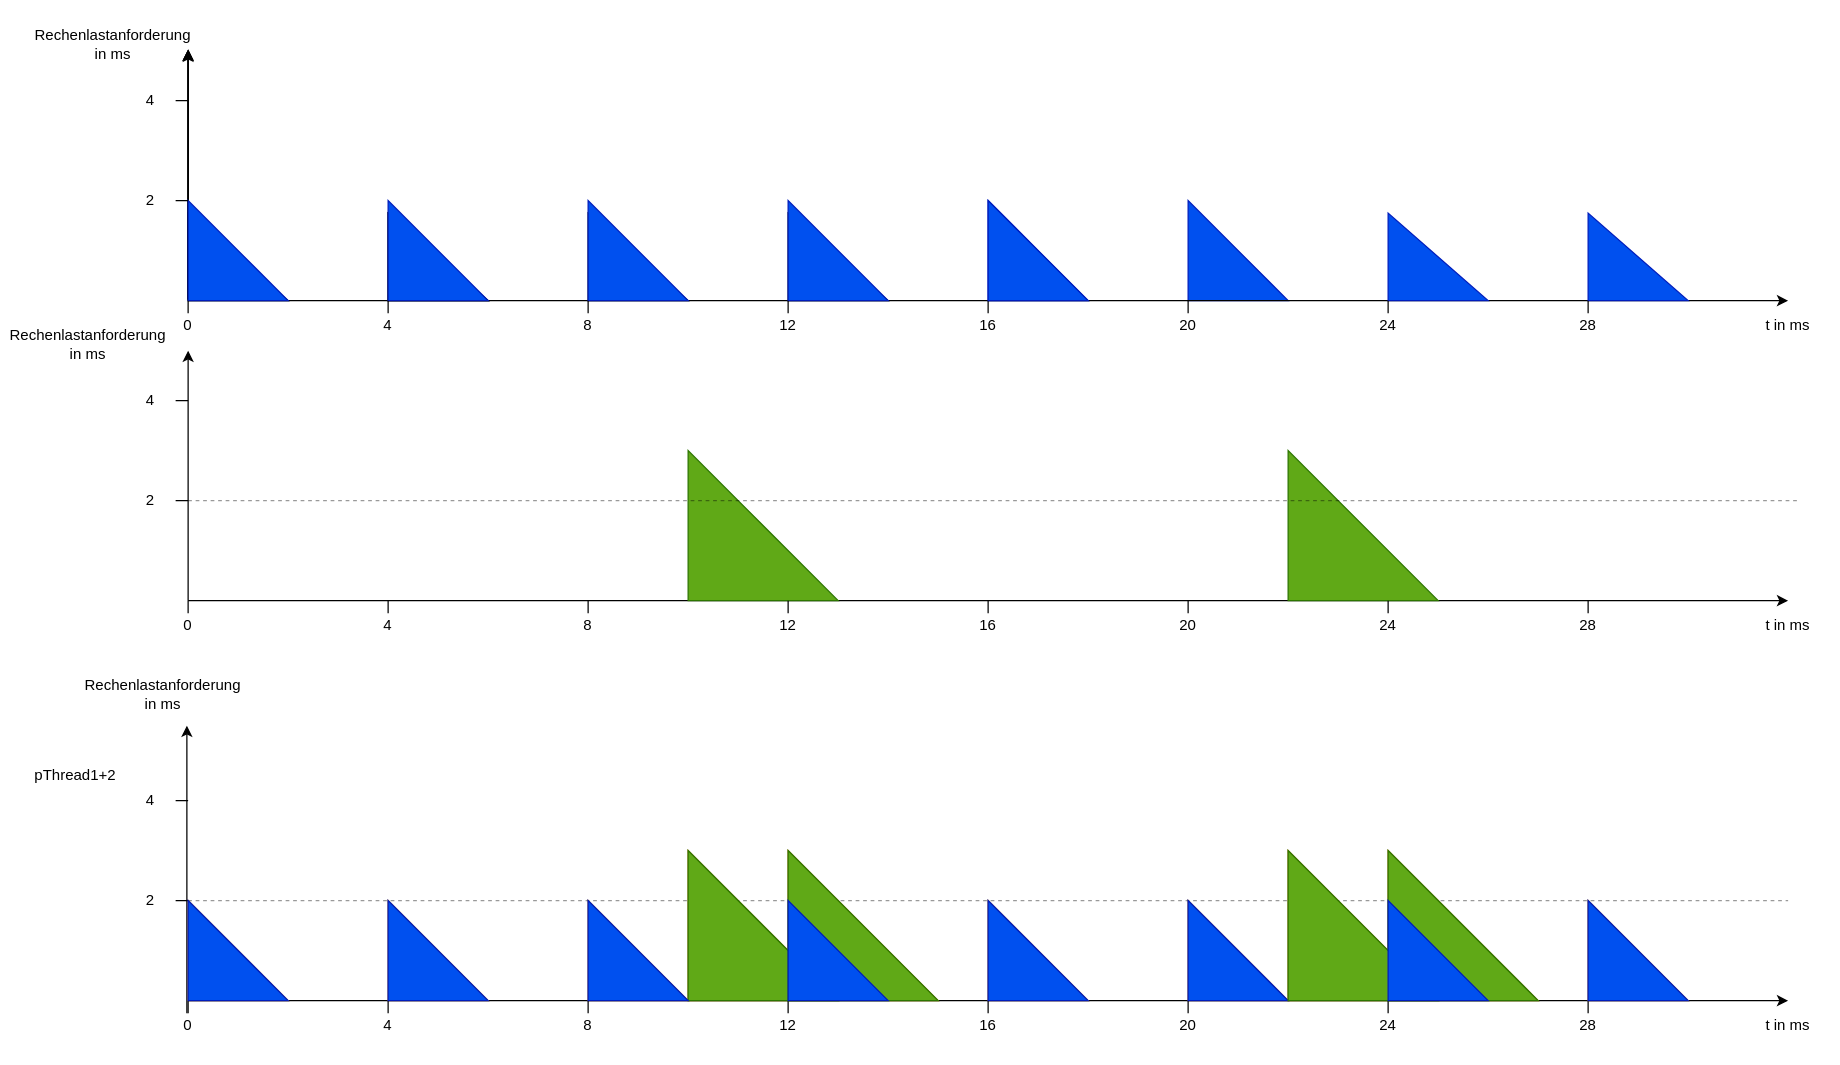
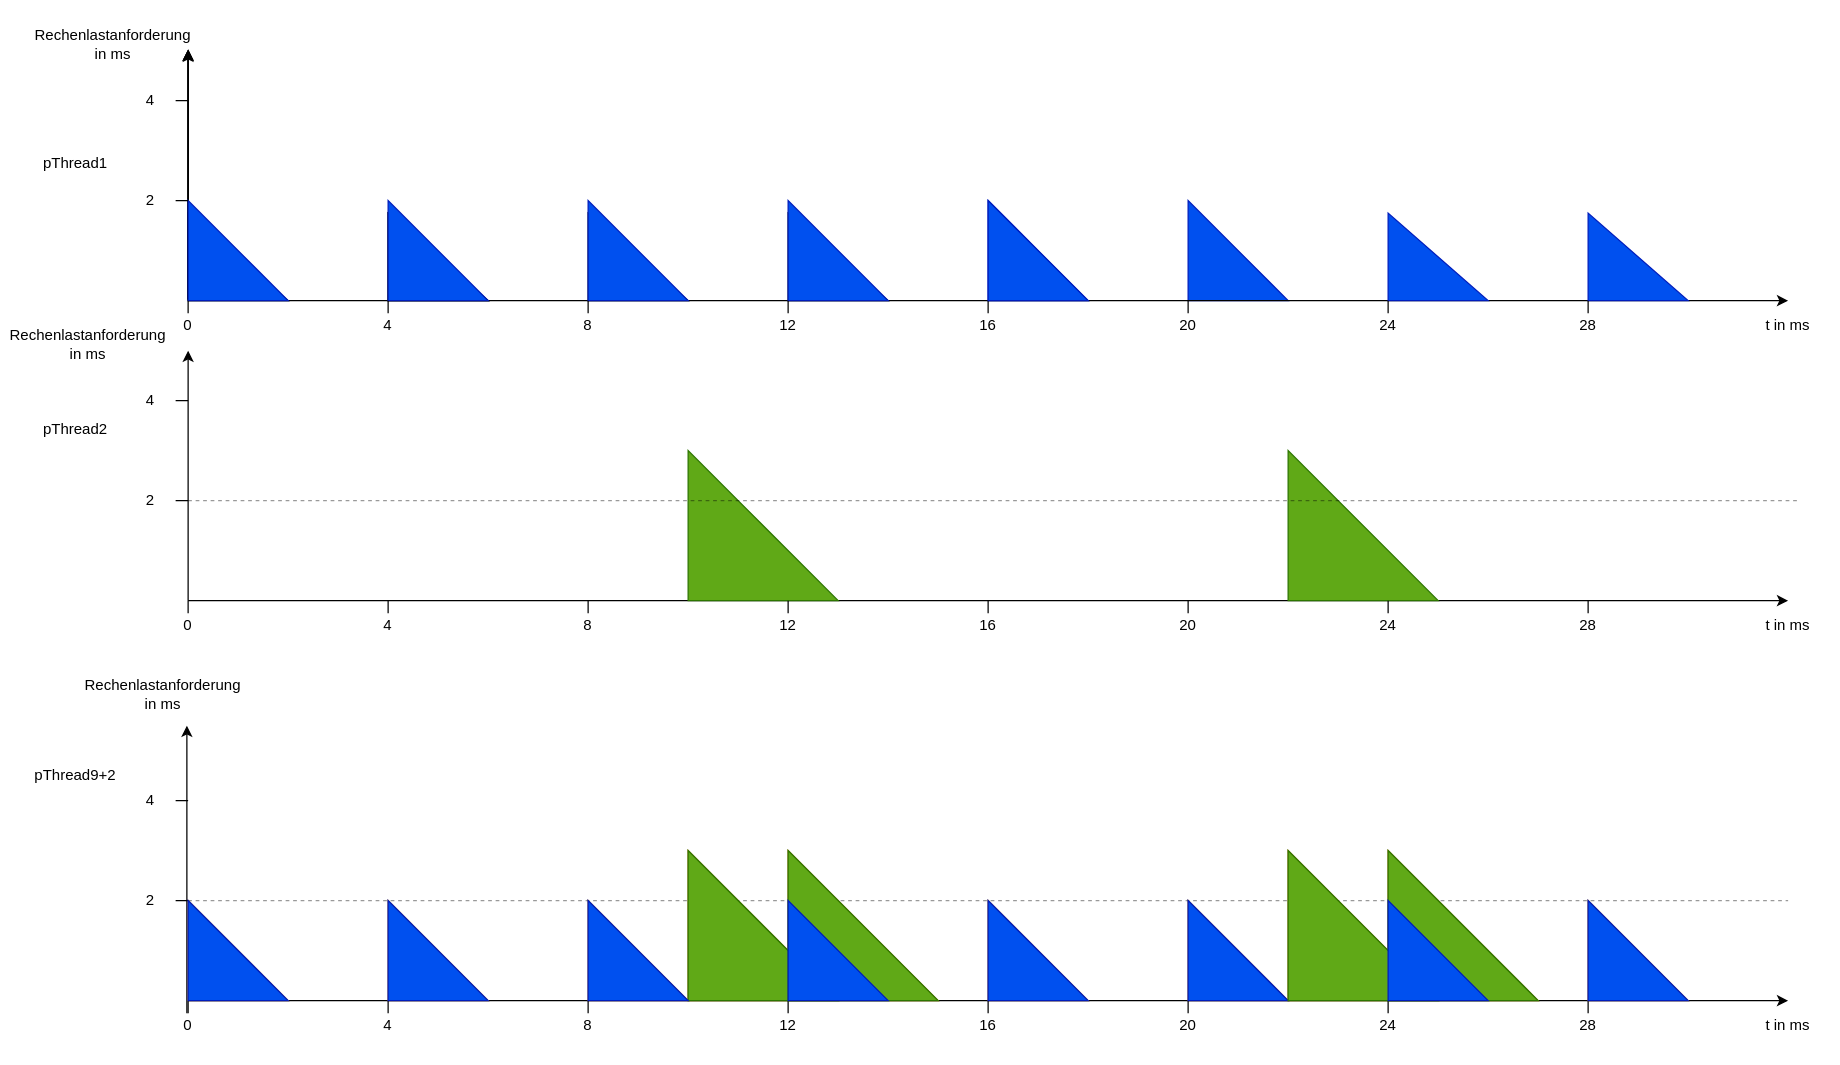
node "pThread1": added
node "pThread2": added
node "pThread1+2": label "pThread1+2" -> "pThread9+2"
